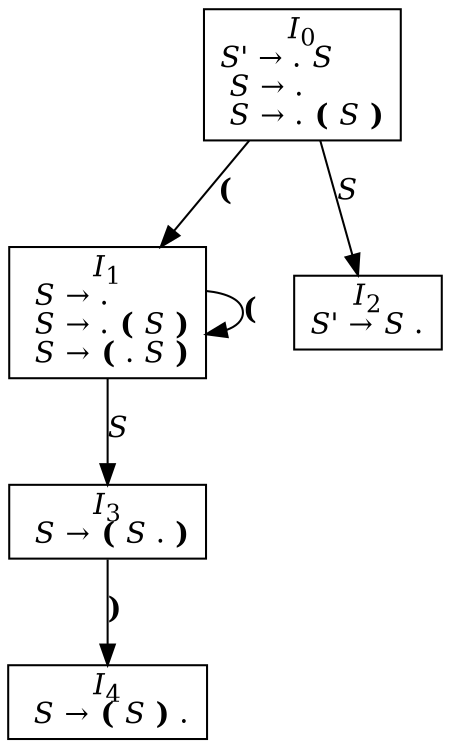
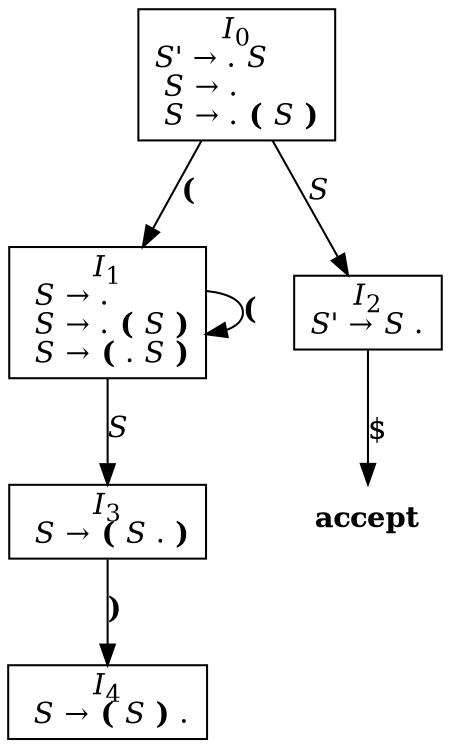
node "accept": added
